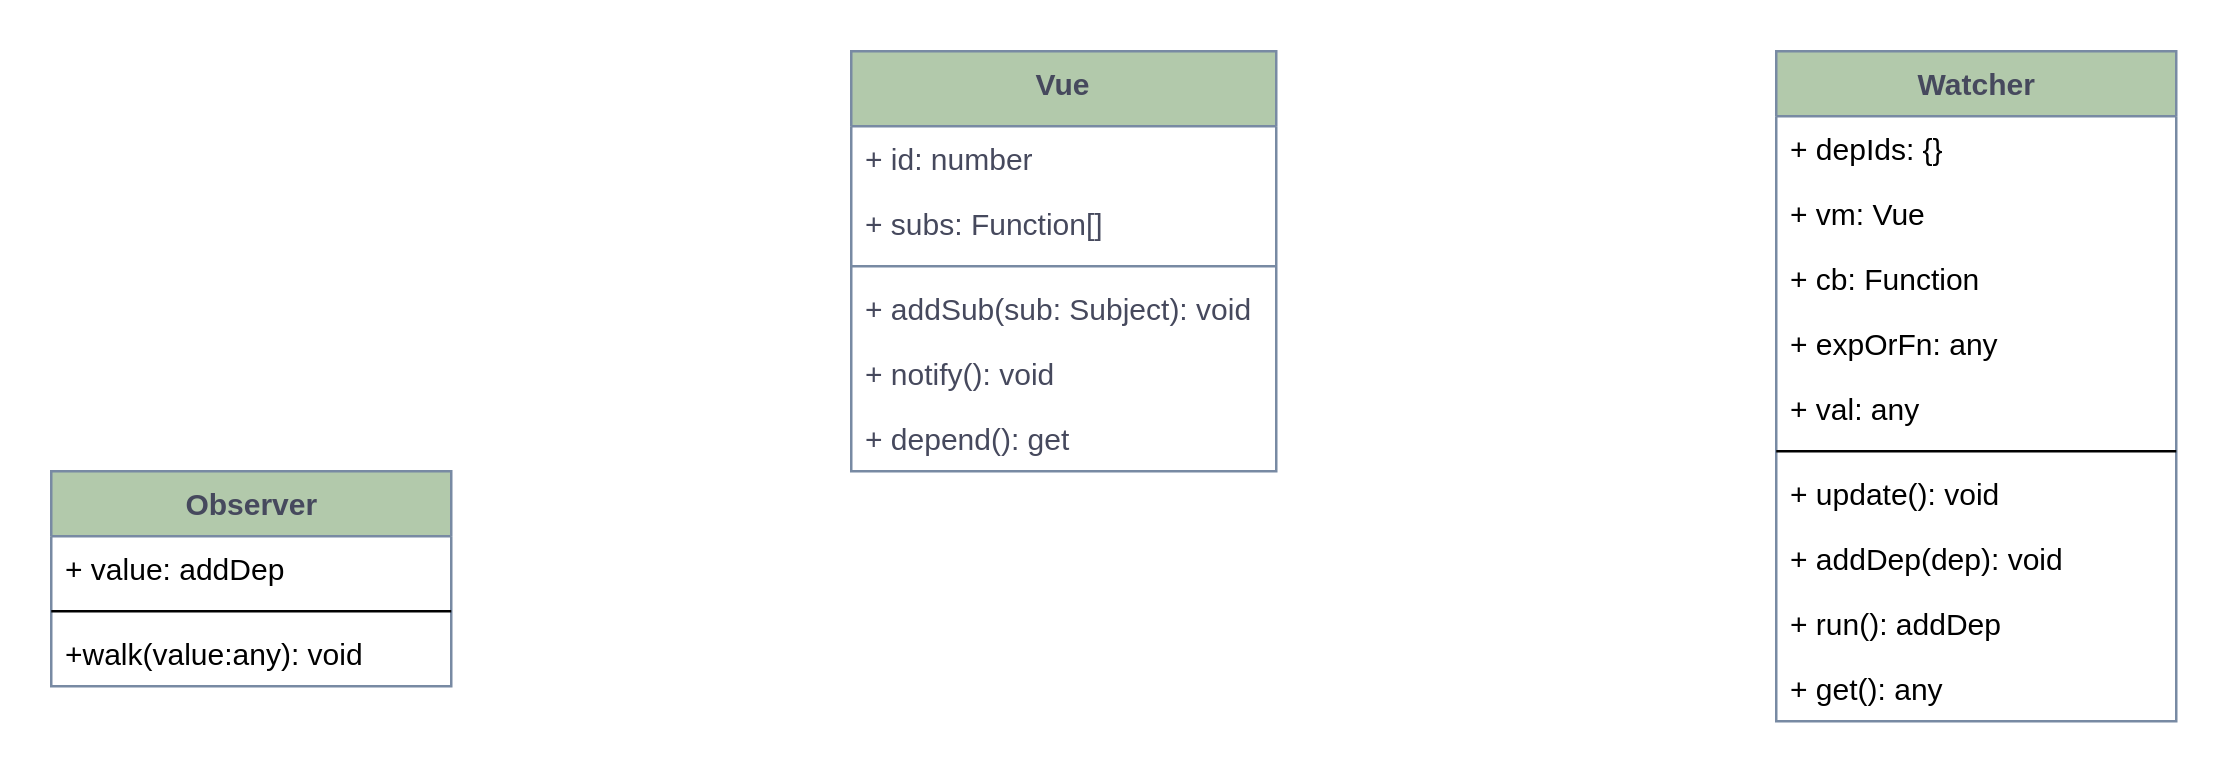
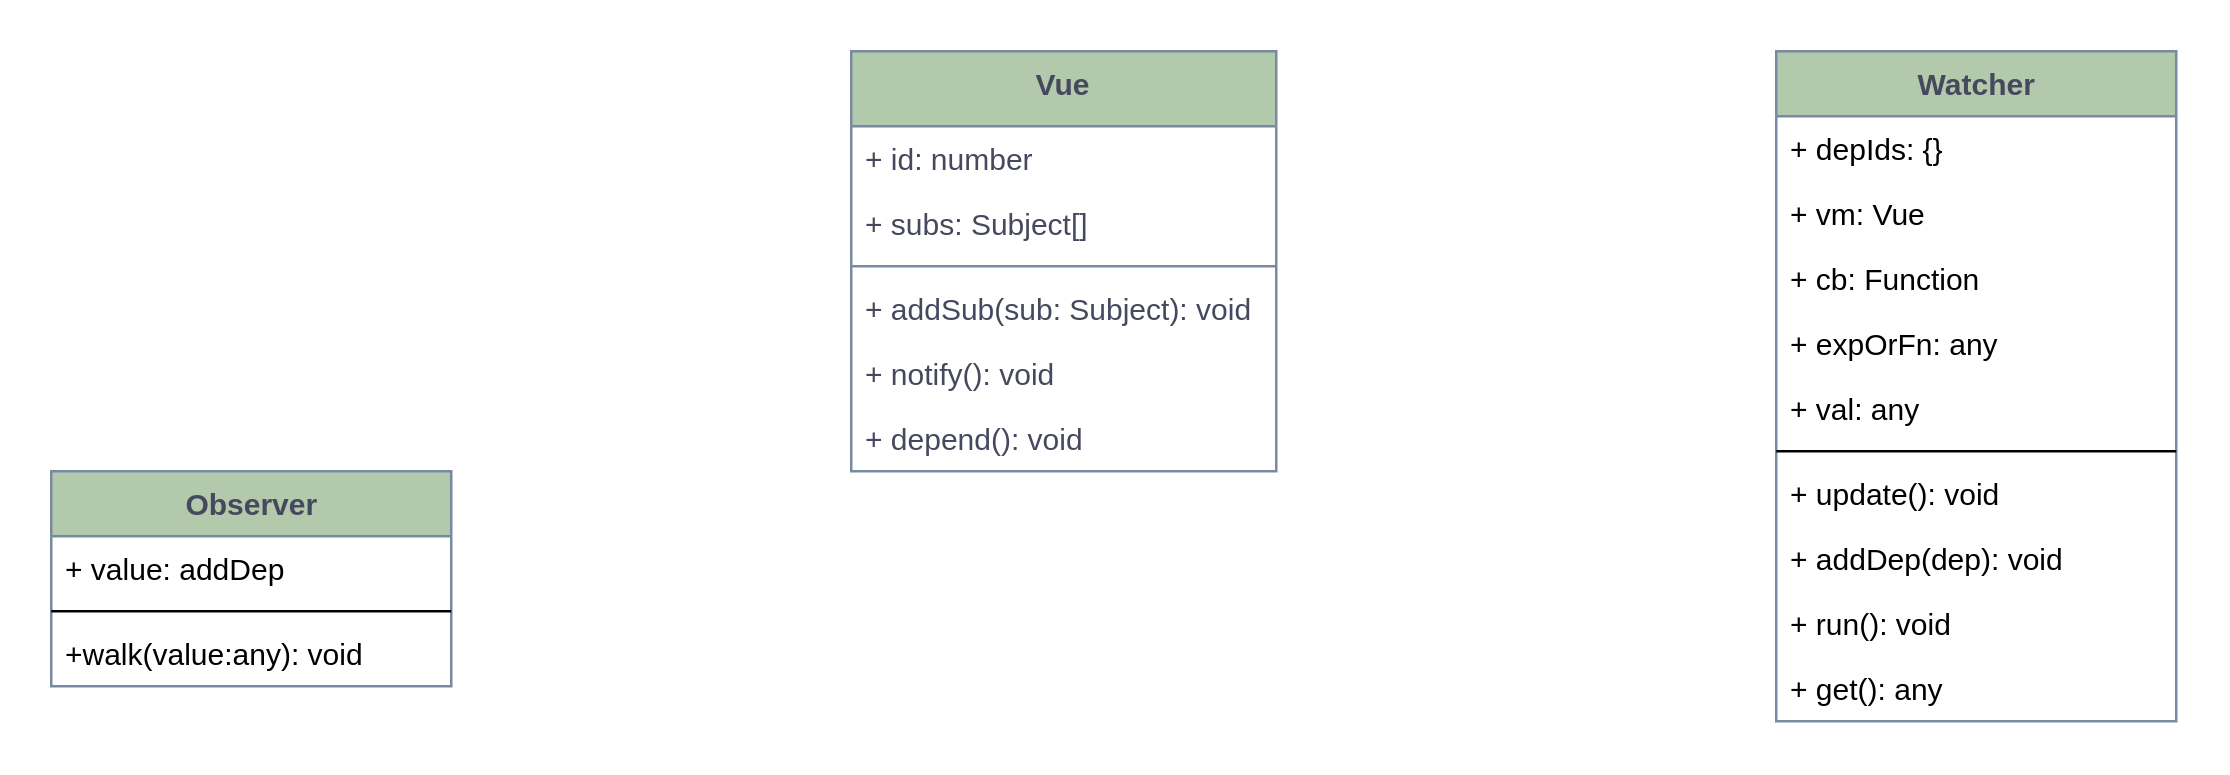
node "+ subs: Function[]": label "+ subs: Function[]" -> "+ subs: Subject[]"
node "+ depend(): get": label "+ depend(): get" -> "+ depend(): void"
node "+ run(): addDep": label "+ run(): addDep" -> "+ run(): void"
